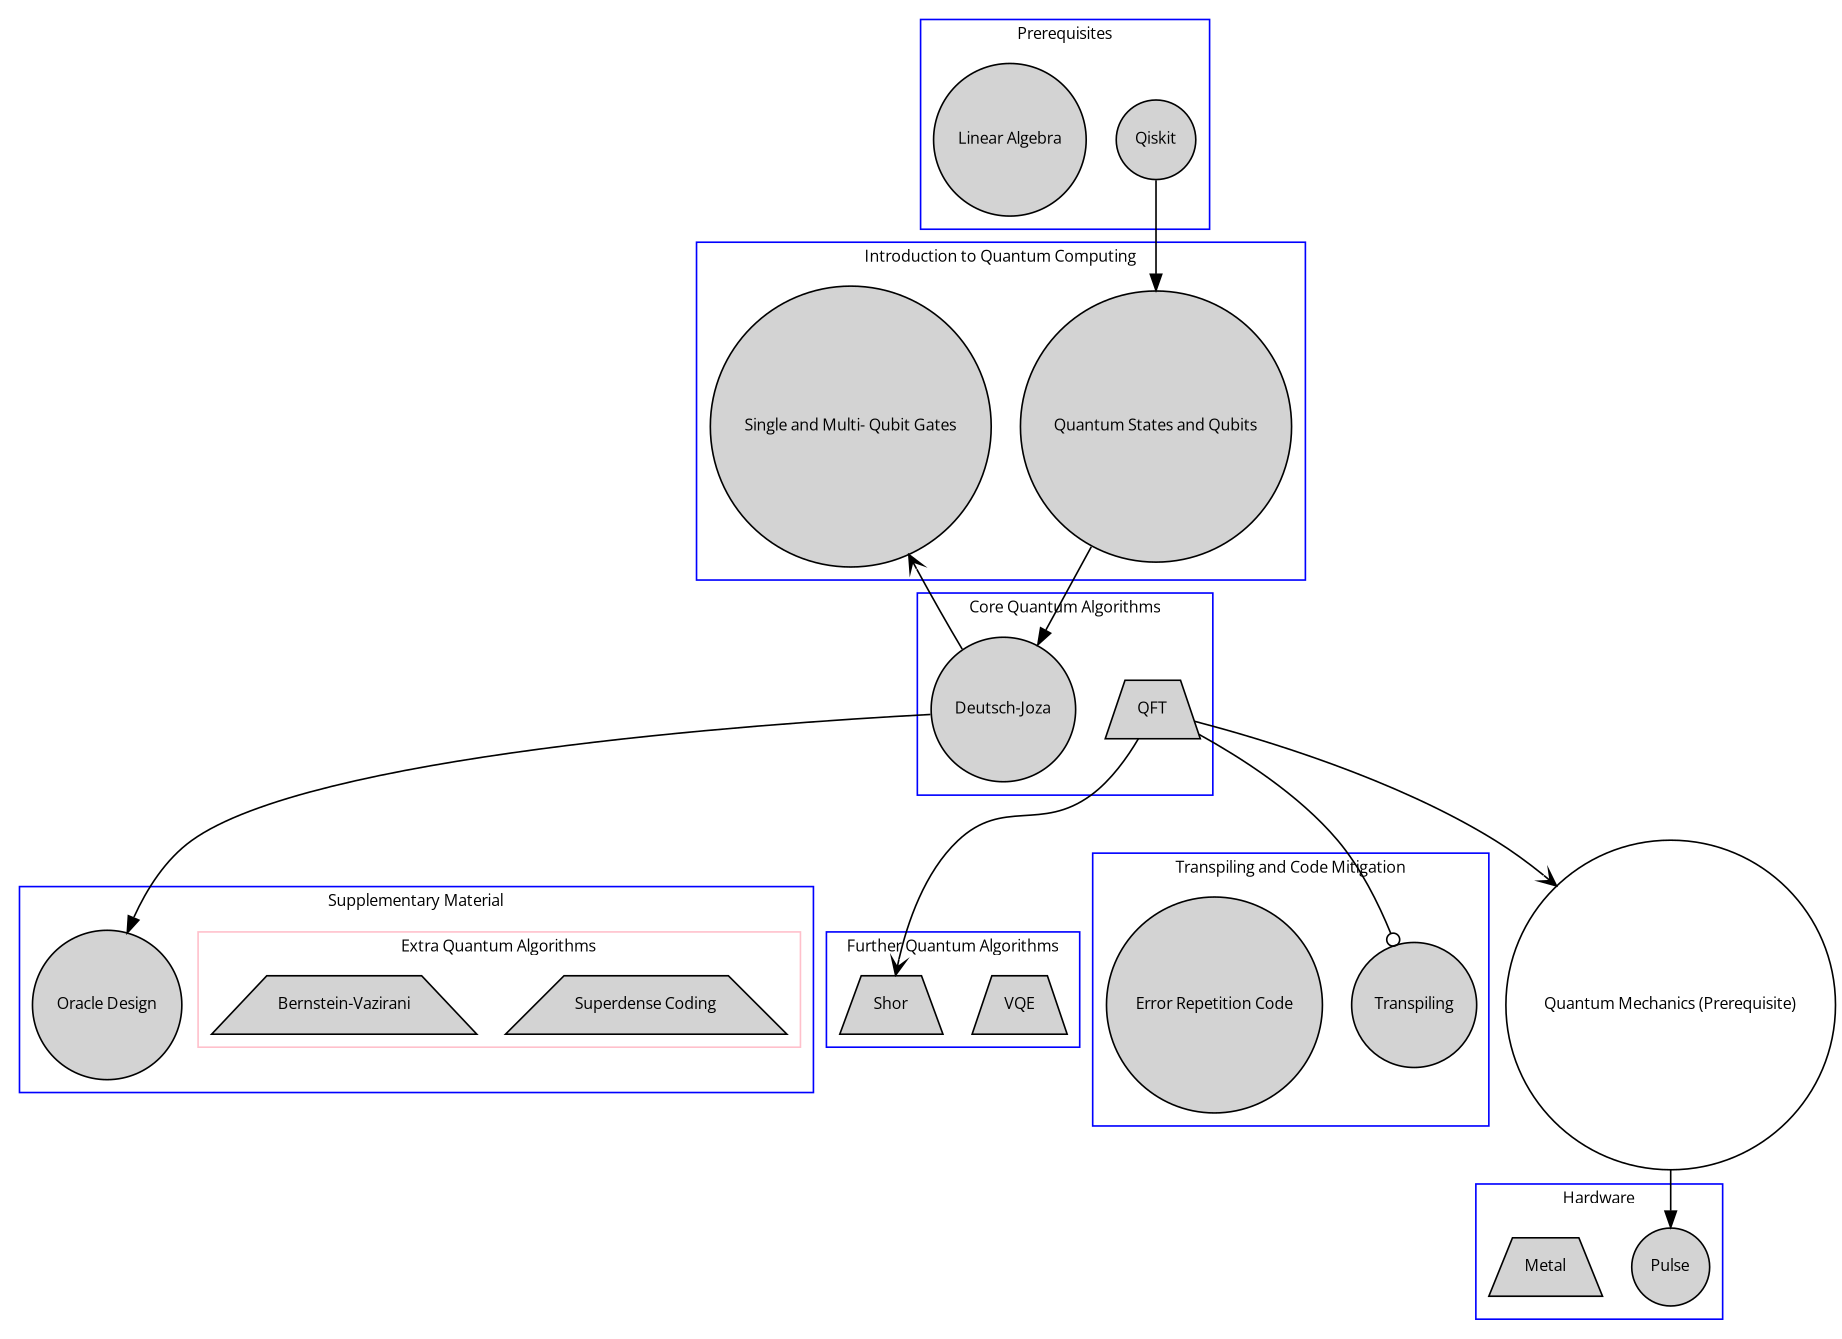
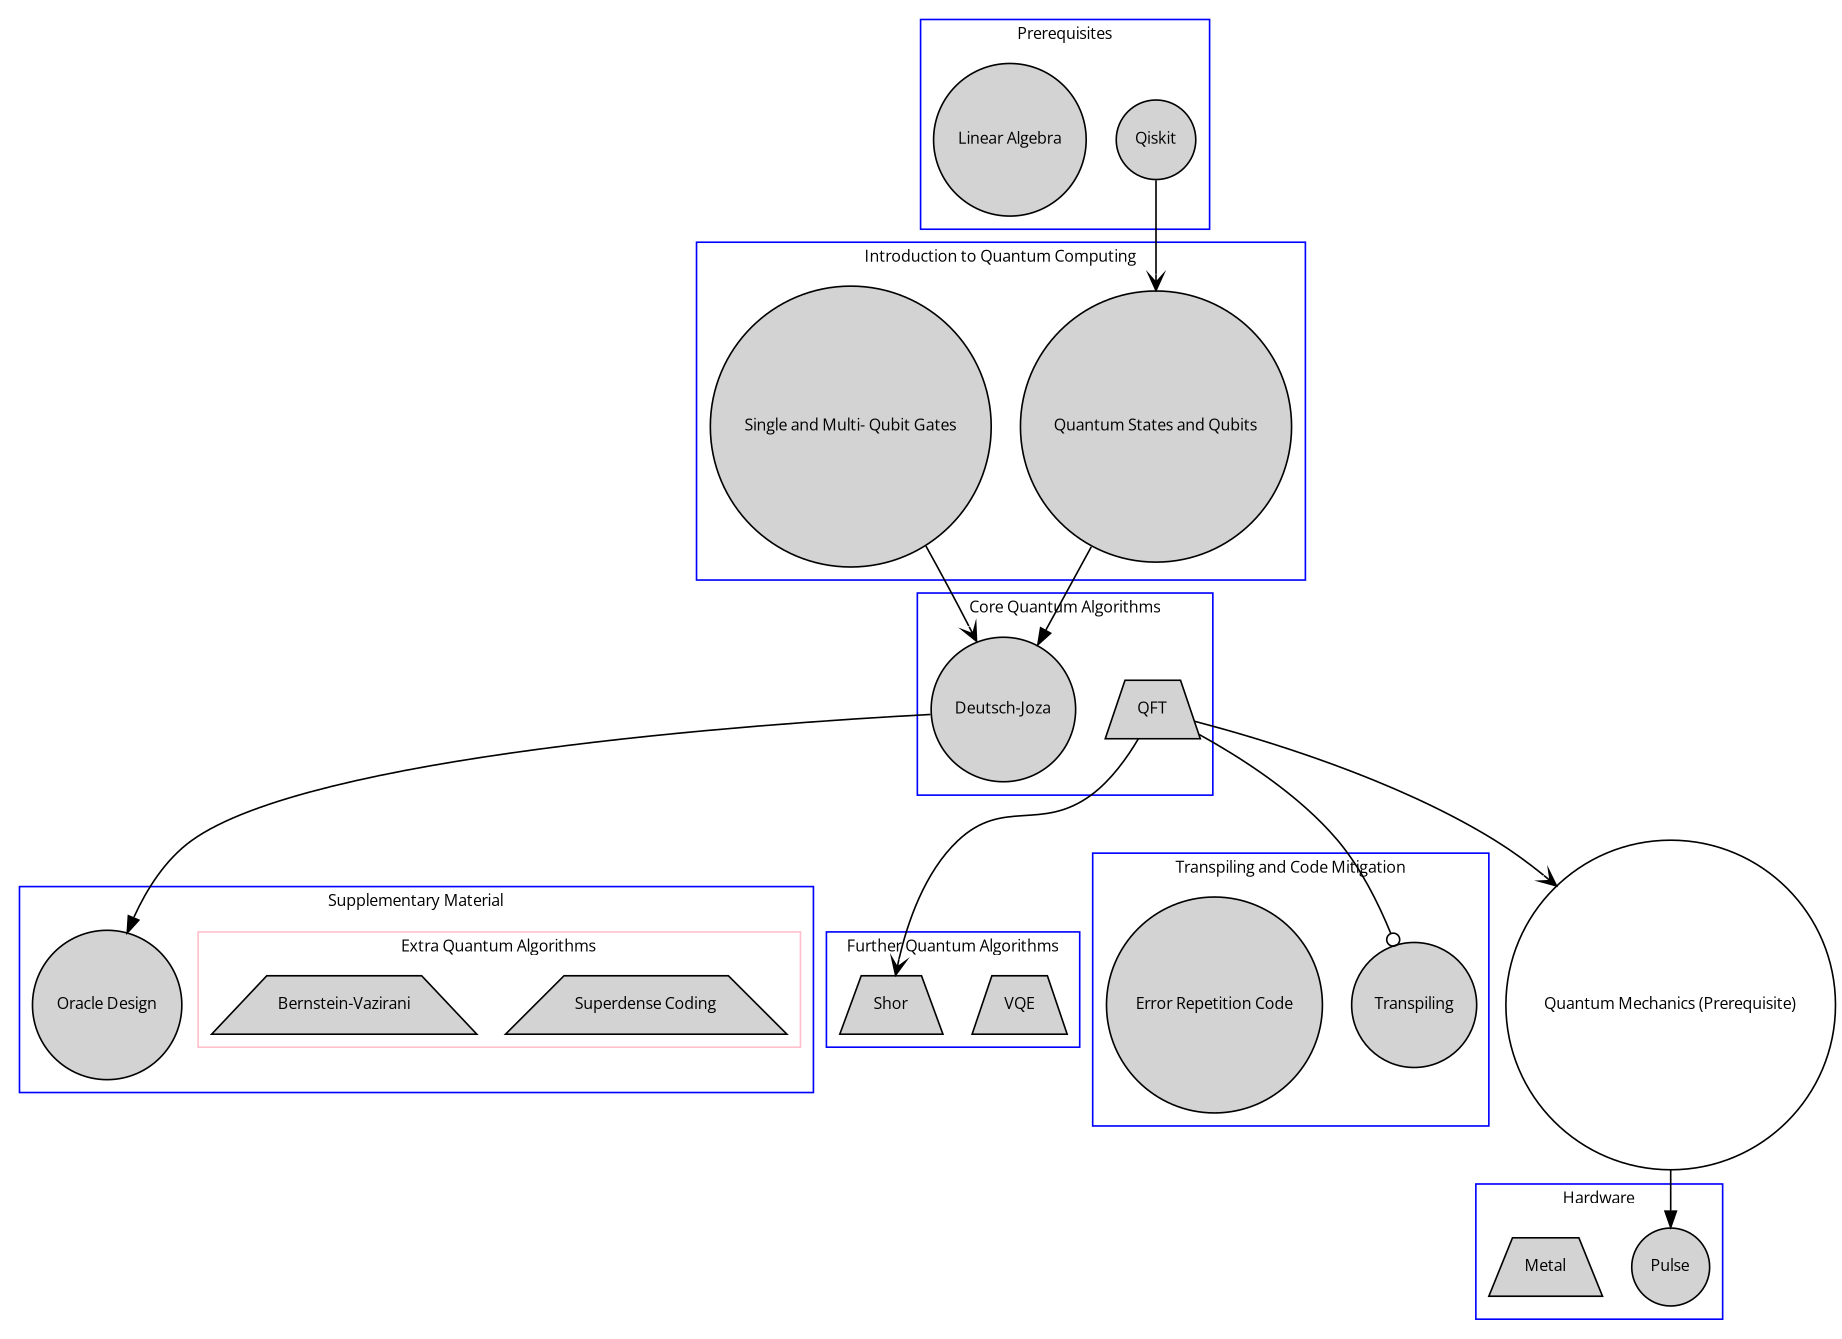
edge "Qiskit" -> "Quantum States and Qubits": arrowhead normal -> vee
edge "Deutsch-Joza" -> "Single and Multi- Qubit Gates": reversed
